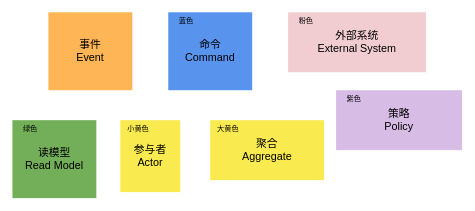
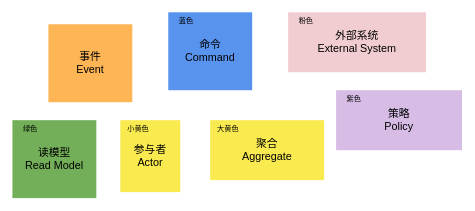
node "事件Event": moved (90, 51) -> (90, 63)
